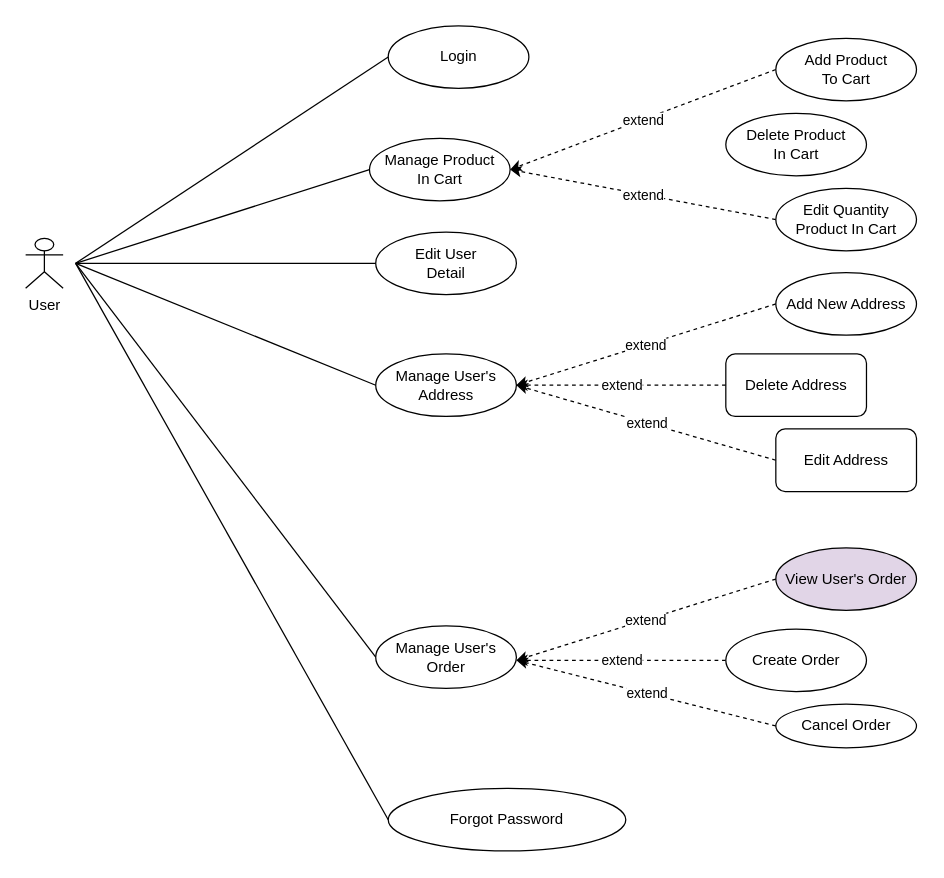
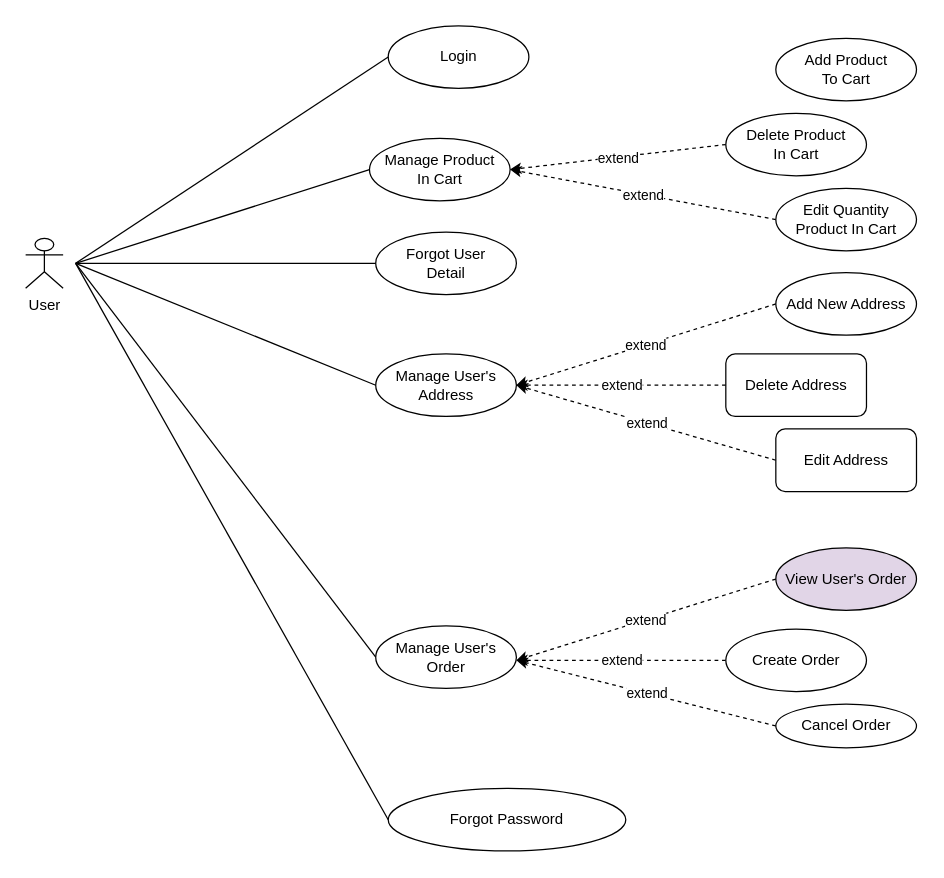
edge "Add Product To Cart" -> "Manage Product In Cart": removed, label "extend"
edge "Delete Product In Cart" -> "Manage Product In Cart": added, label "extend"
node "Edit User Detail": label "Edit User Detail" -> "Forgot User Detail"
